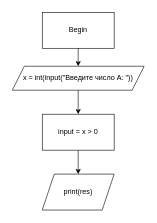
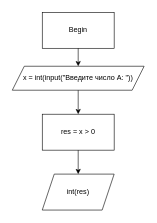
node "input = x > 0": label "input = x > 0" -> "res = x > 0"
node "print(res)": label "print(res)" -> "int(res)"
